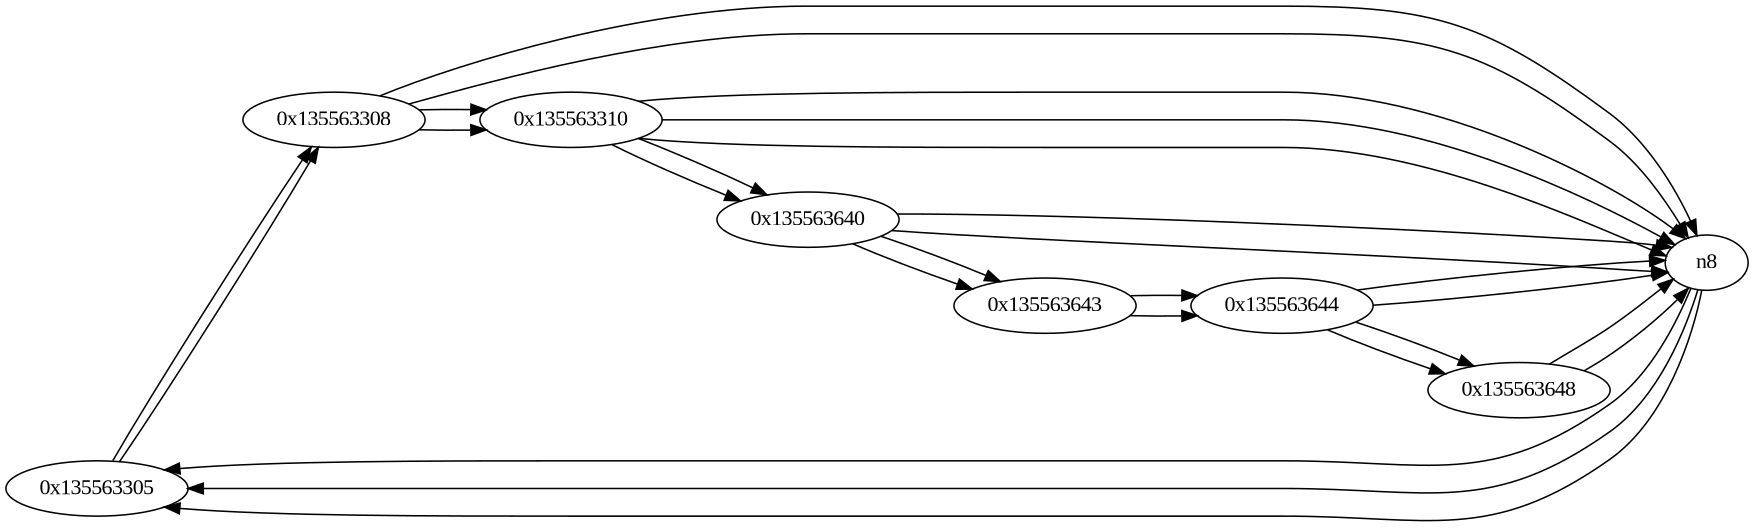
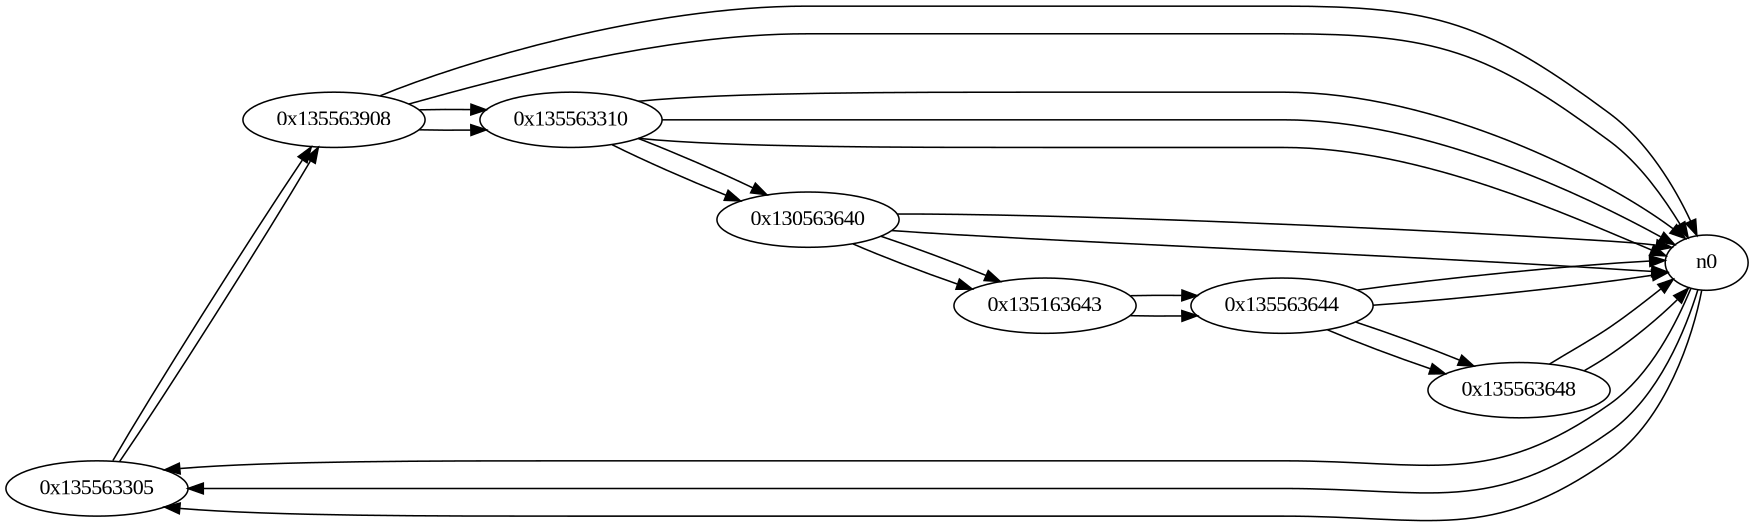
node "0x135563308": label "0x135563308" -> "0x135563908"
node "0x135563640": label "0x135563640" -> "0x130563640"
node "n8": label "n8" -> "n0"
node "0x135563643": label "0x135563643" -> "0x135163643"
